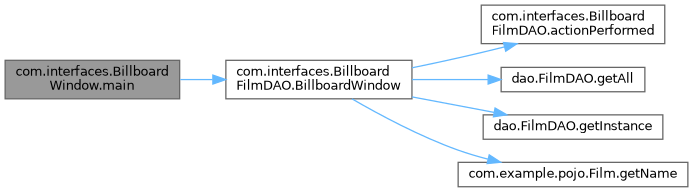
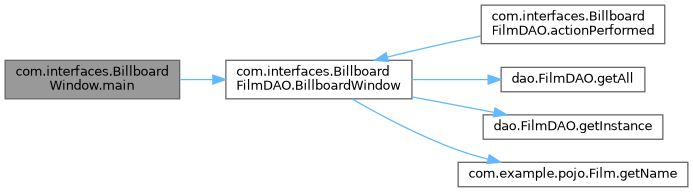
edge "com.interfaces.Billboard FilmDAO.BillboardWindow" -> "com.interfaces.Billboard FilmDAO.actionPerformed": reversed
